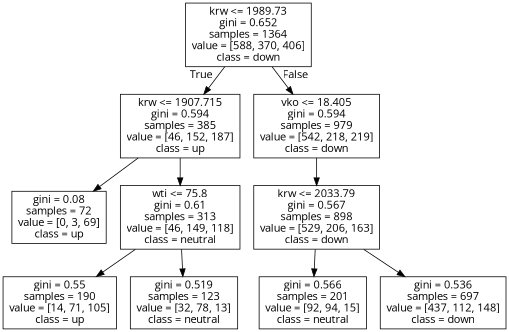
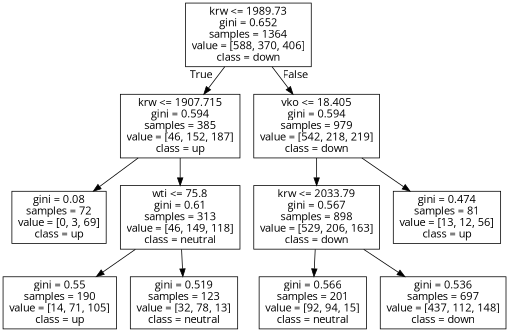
node "gini = 0.474 samples = 81 value = [13, 12, 56] class = up": added
